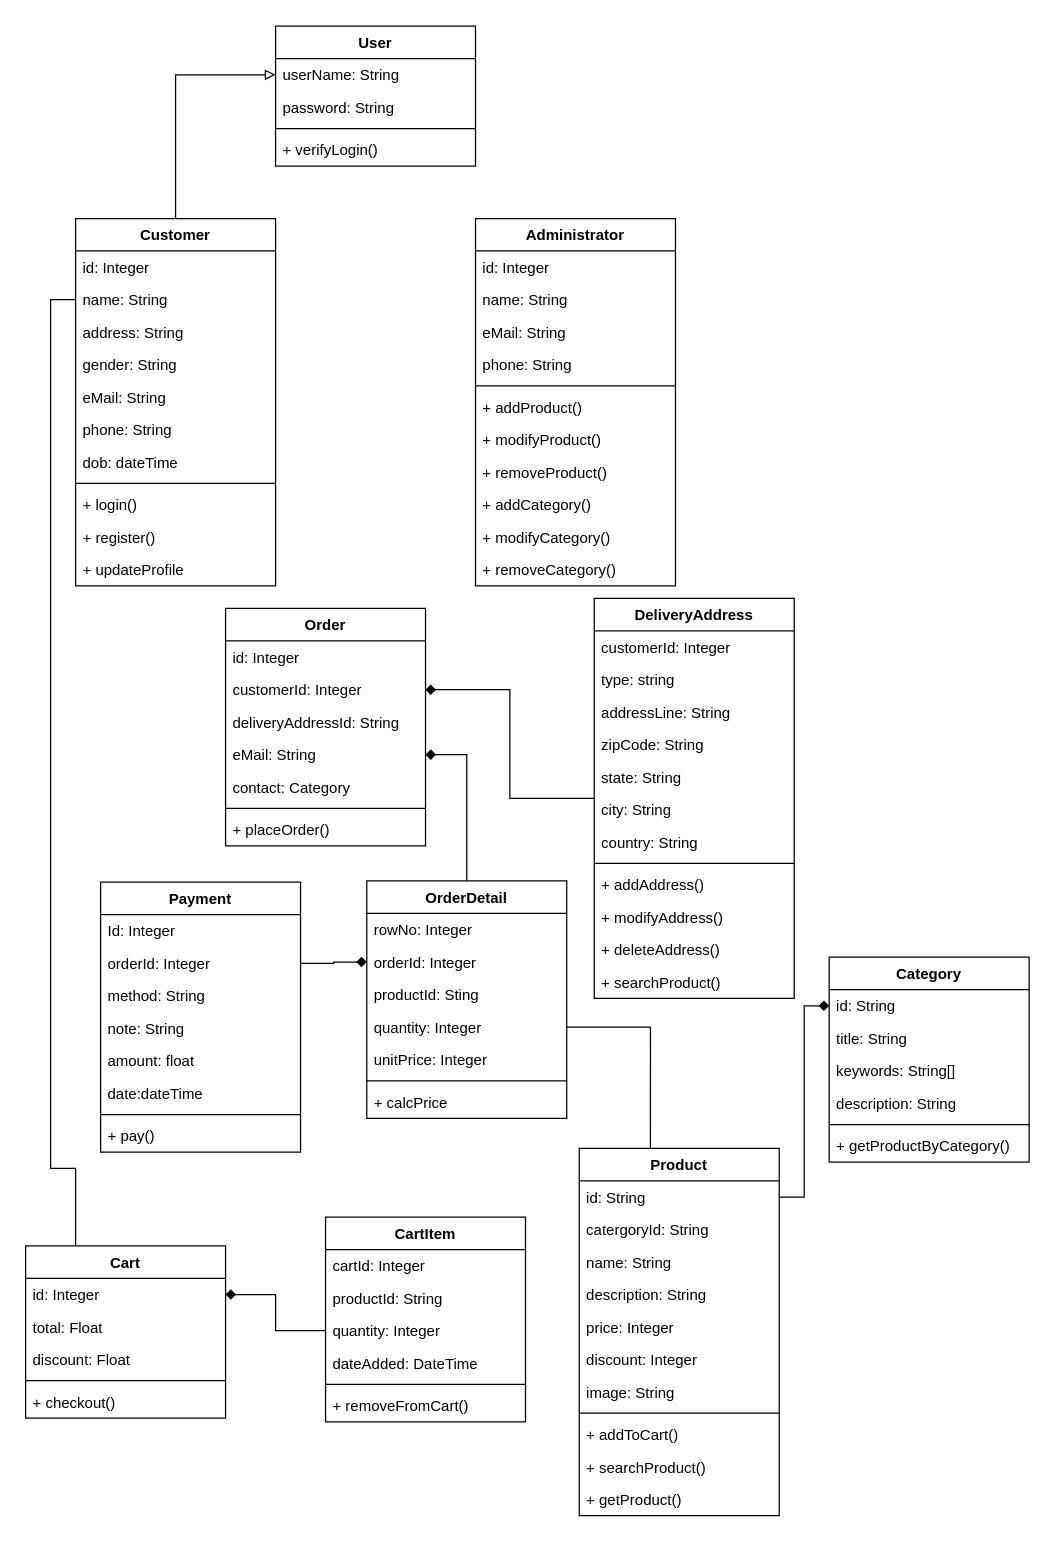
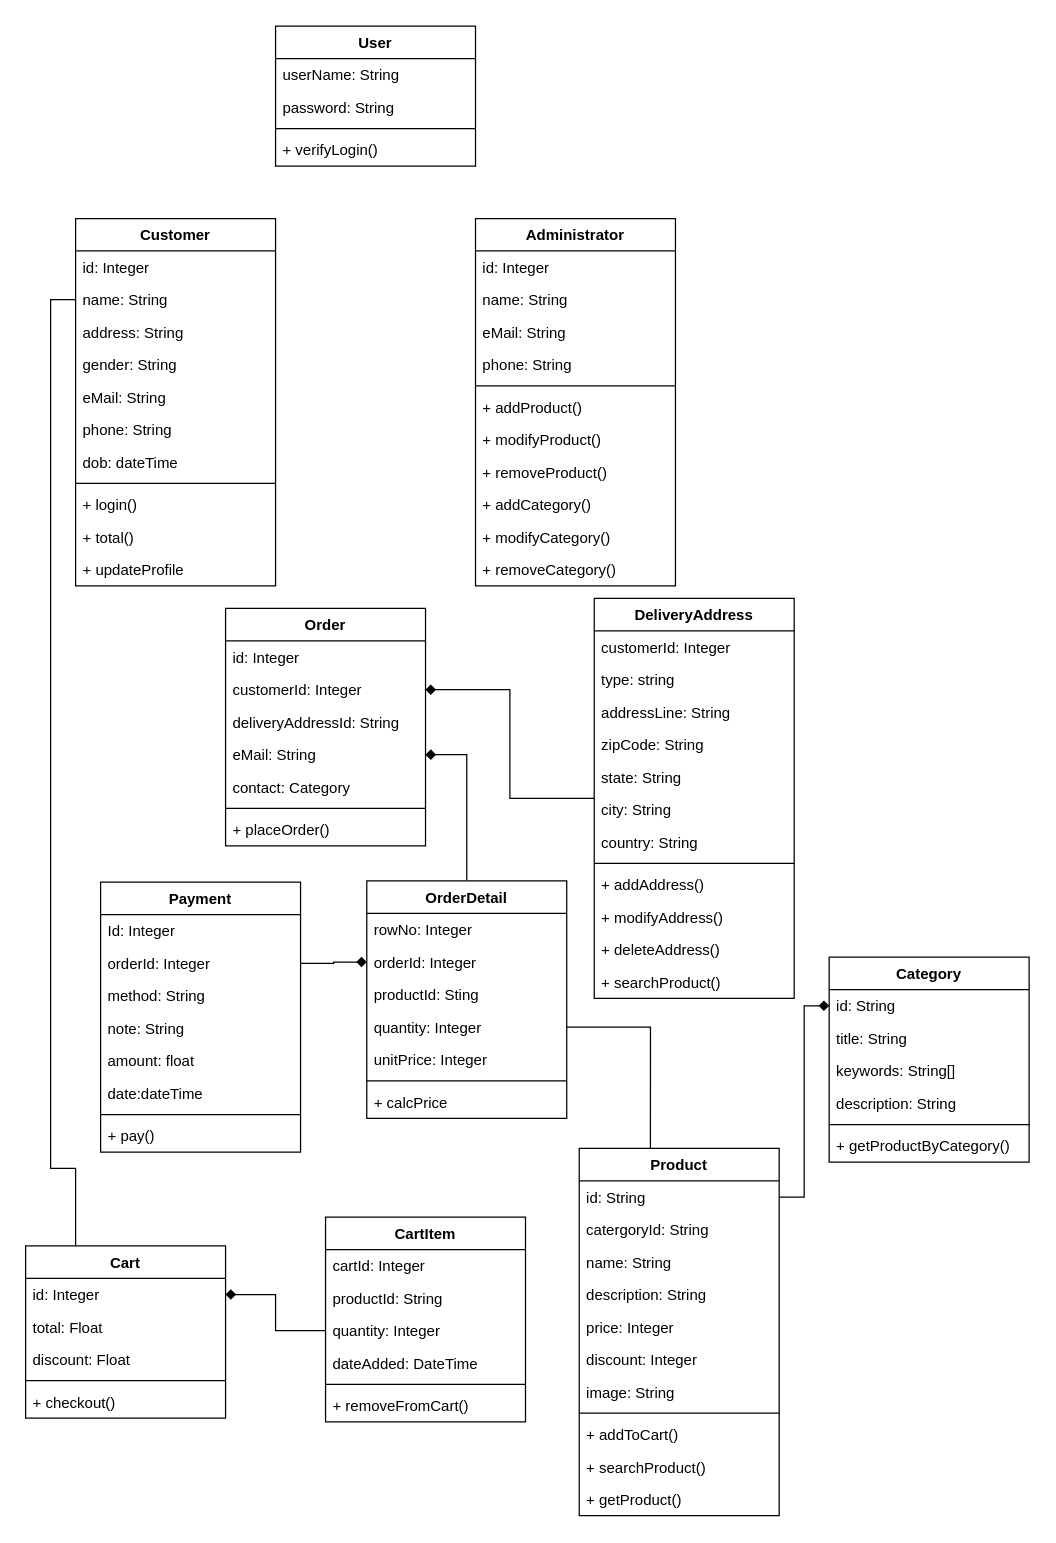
edge "Customer" -> "userName: String": removed
node "+ register()": label "+ register()" -> "+ total()"
